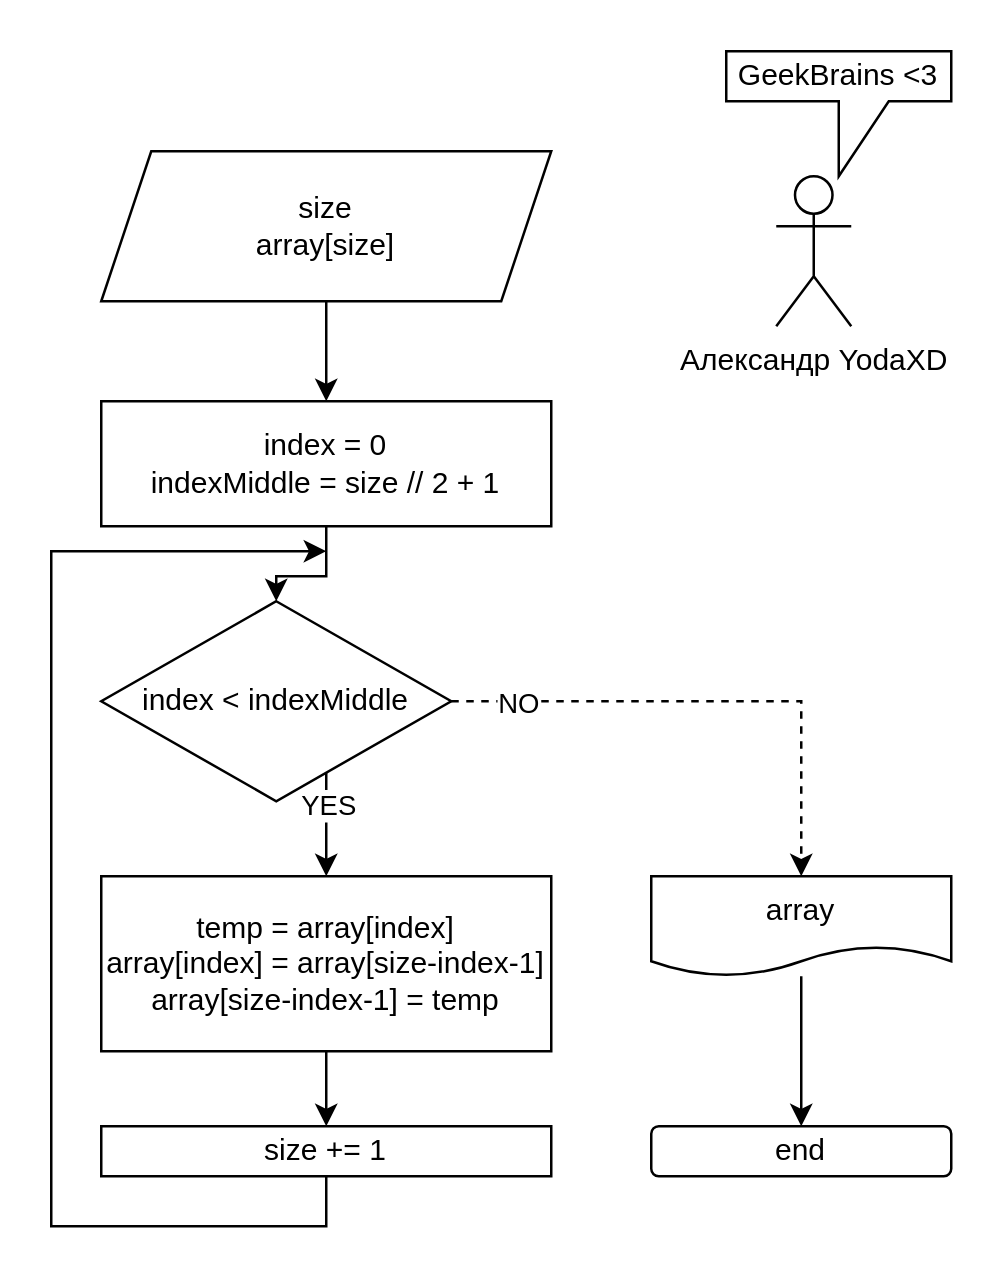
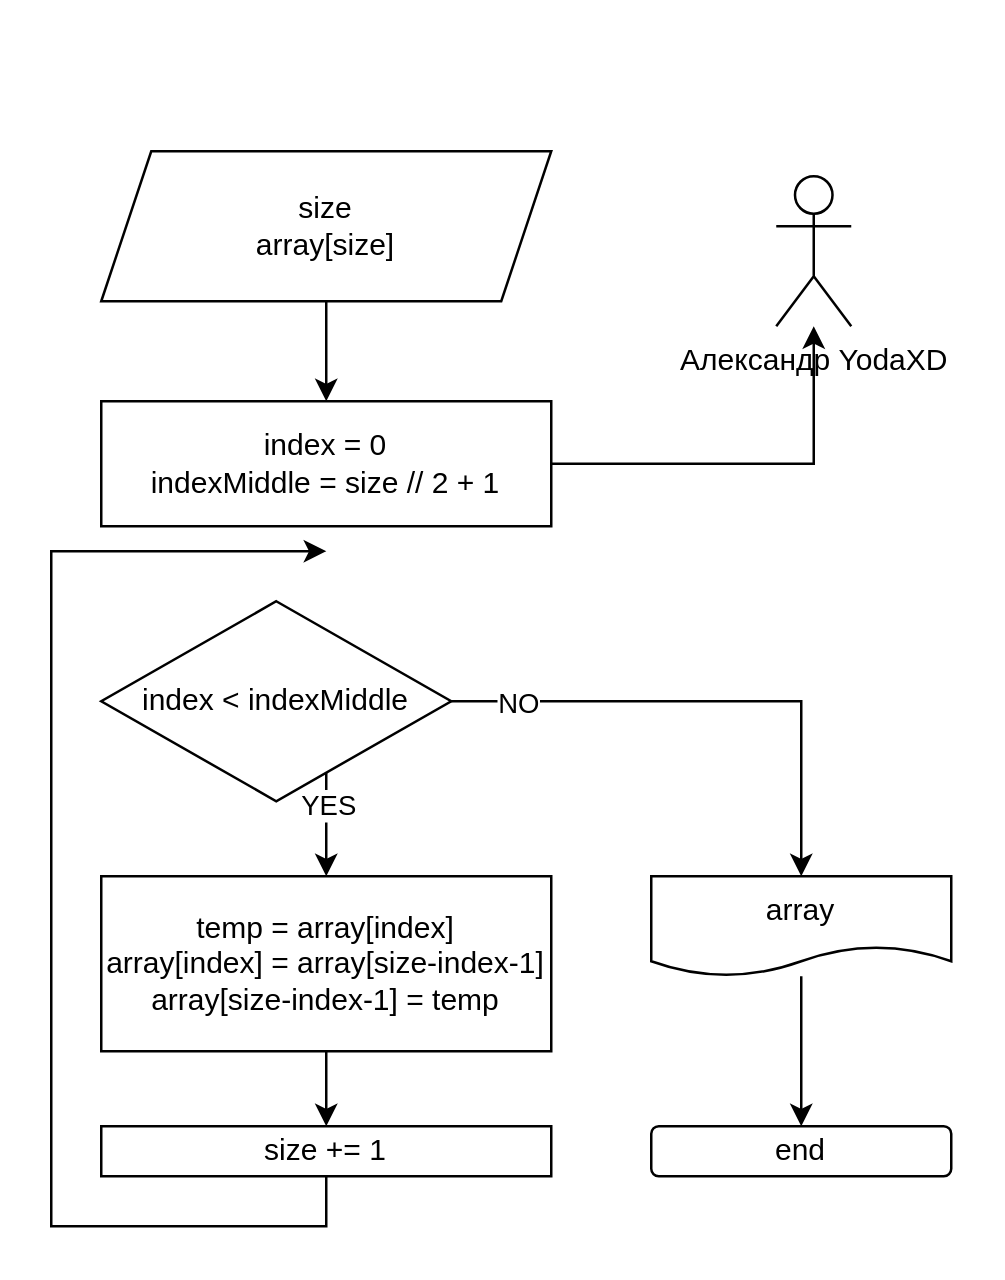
node "GeekBrains <3": removed
edge "index = 0 indexMiddle = size // 2 + 1" -> "index < indexMiddle": now "index = 0 indexMiddle = size // 2 + 1" -> "Александр YodaXD"
edge "index < indexMiddle" -> "array": style dashed -> solid
